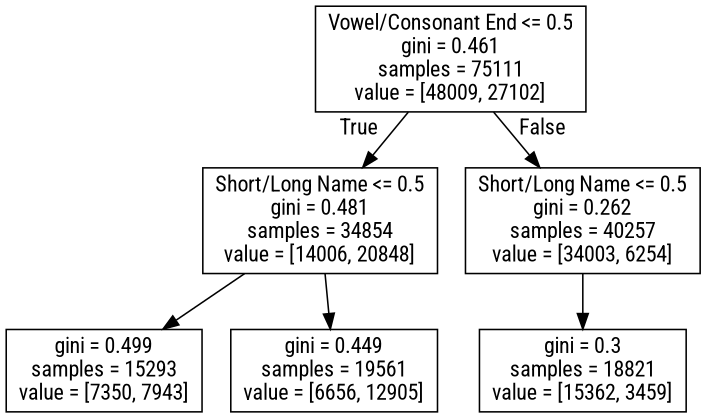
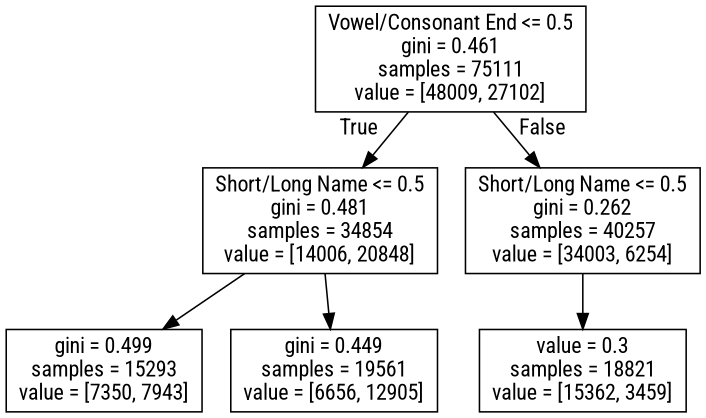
node "gini = 0.3 samples = 18821 value = [15362, 3459]": label "gini = 0.3 samples = 18821 value = [15362, 3459]" -> "value = 0.3 samples = 18821 value = [15362, 3459]"
